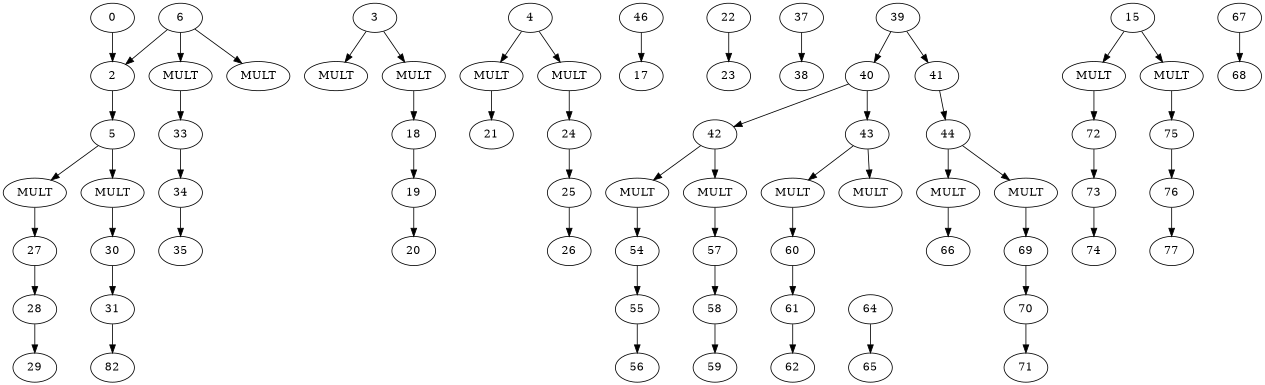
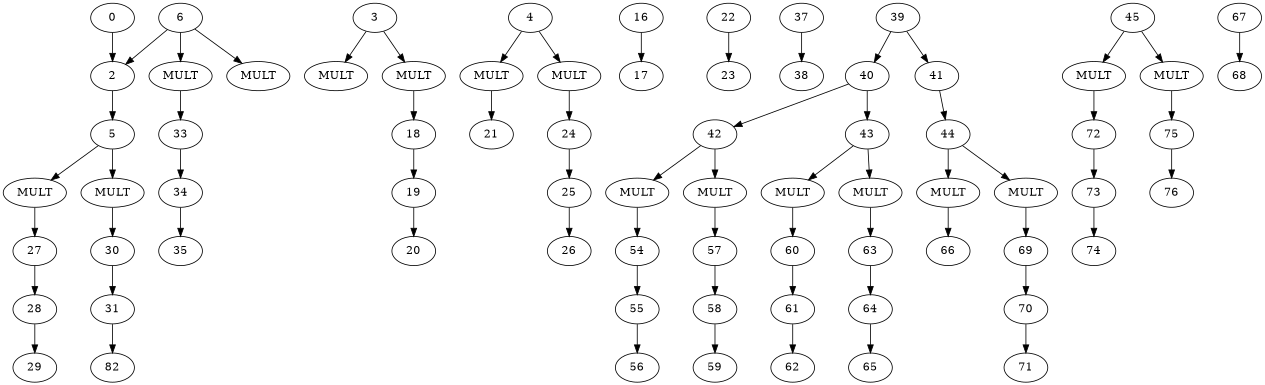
node "46": label "46" -> "16"
node "15": label "15" -> "45"
node "63": added
node "77": removed
